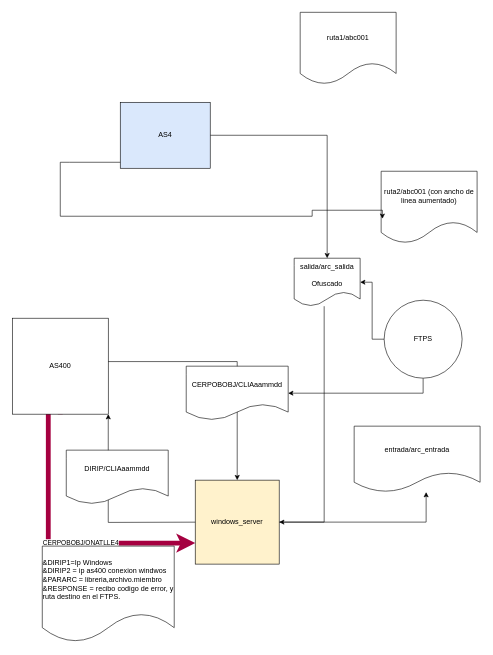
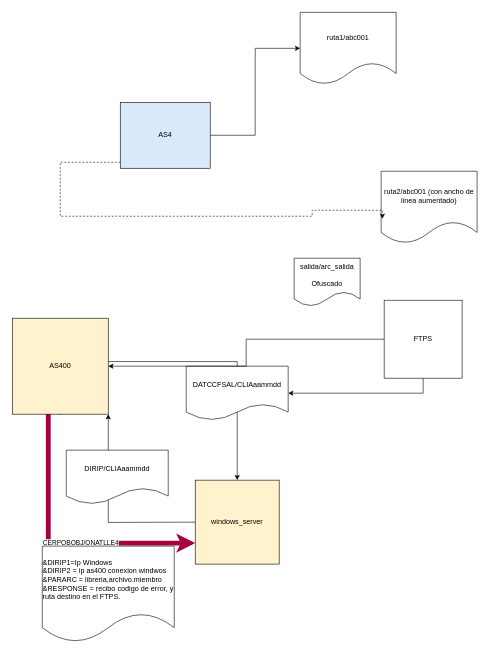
edge "AS4" -> "salida/arc_salida Ofuscado": now "AS4" -> "ruta1/abc001"
edge "AS4" -> "ruta2/abc001 (con ancho de linea aumentado)": style solid -> dashed
edge "FTPS" -> "salida/arc_salida Ofuscado": now "FTPS" -> "AS400"
node "FTPS": shape ellipse -> rectangle
node "AS400": fillcolor #ffffff -> #fff2cc
node "CERPOBOBJ/CLIAaammdd": label "CERPOBOBJ/CLIAaammdd" -> "DATCCFSAL/CLIAaammdd"
edge "salida/arc_salida Ofuscado" -> "windows_server": removed
node "entrada/arc_entrada": removed
edge "windows_server" -> "entrada/arc_entrada": removed
